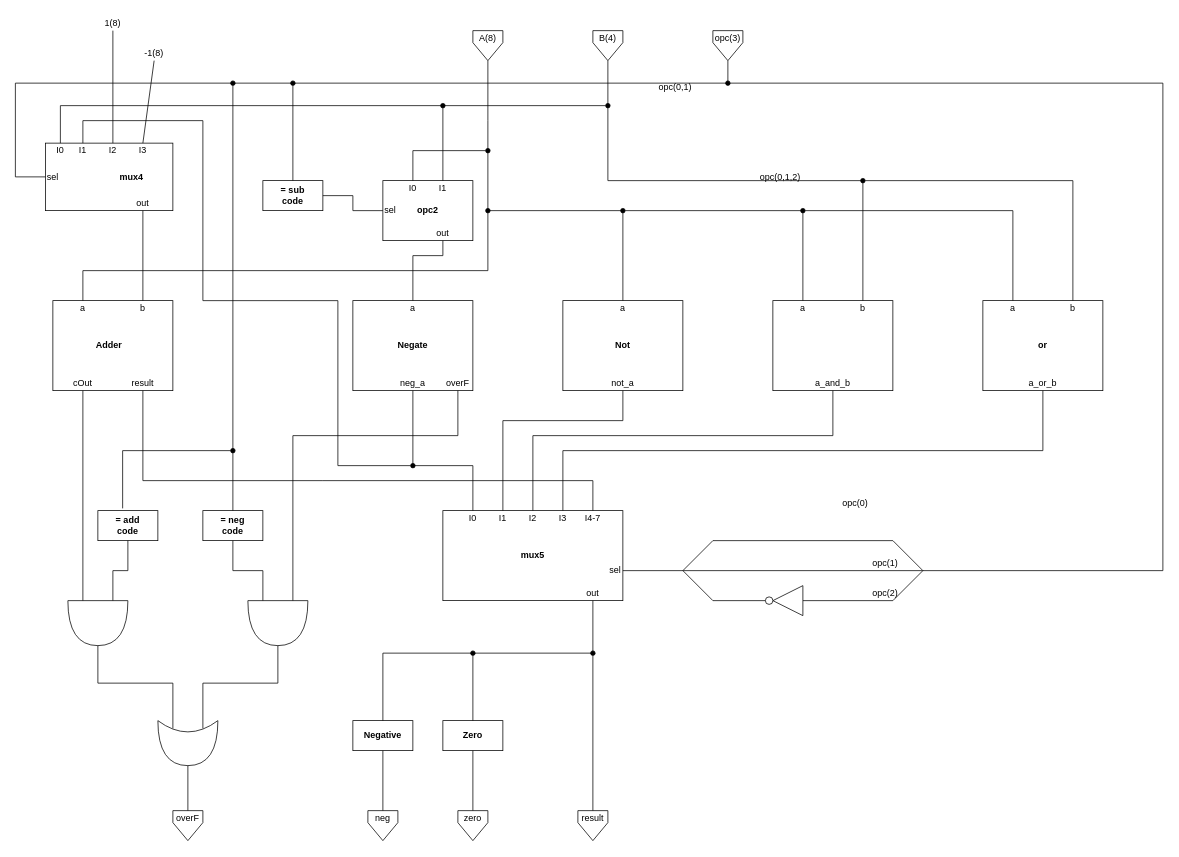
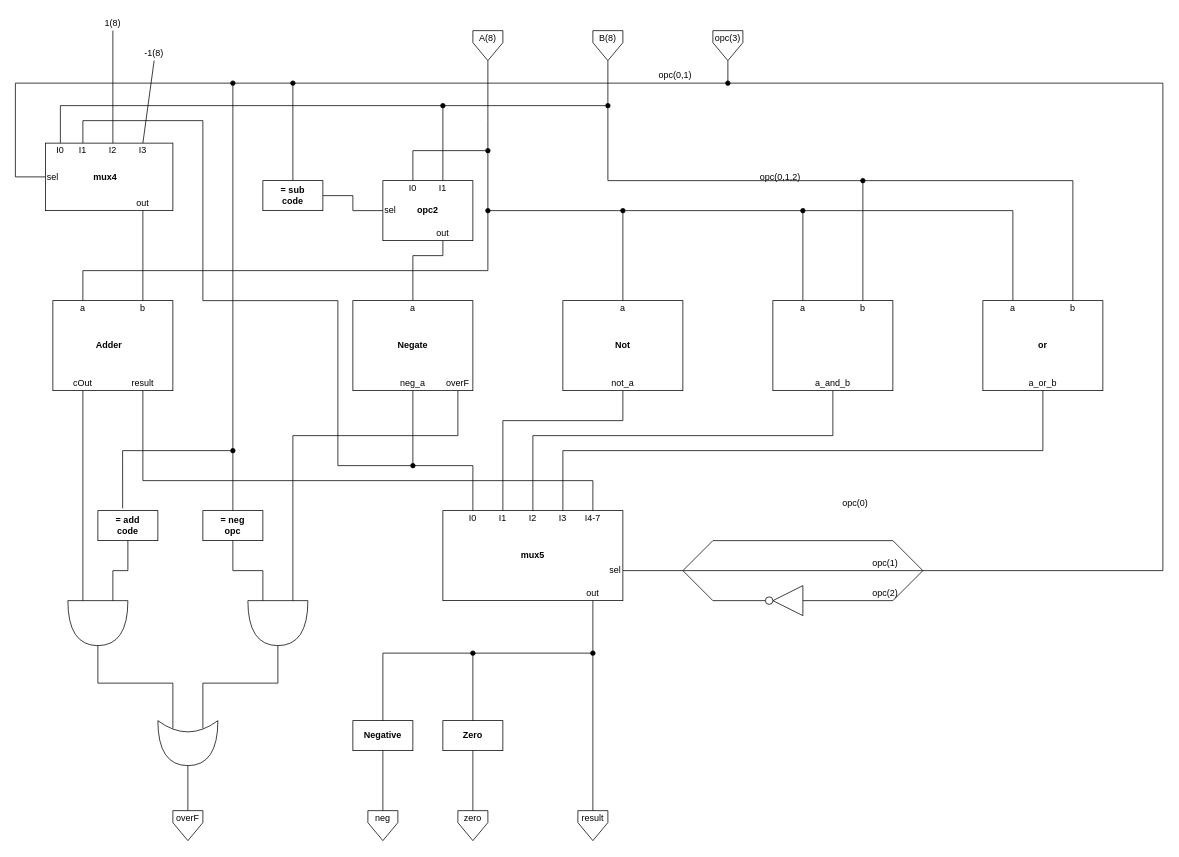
node "B(4)": label "B(4)" -> "B(8)"
node "opc(0,1)": moved (675, 87) -> (675, 75)
node "mux4": moved (132, 177) -> (105, 177)
node "= neg code": label "= neg code" -> "= neg opc"
